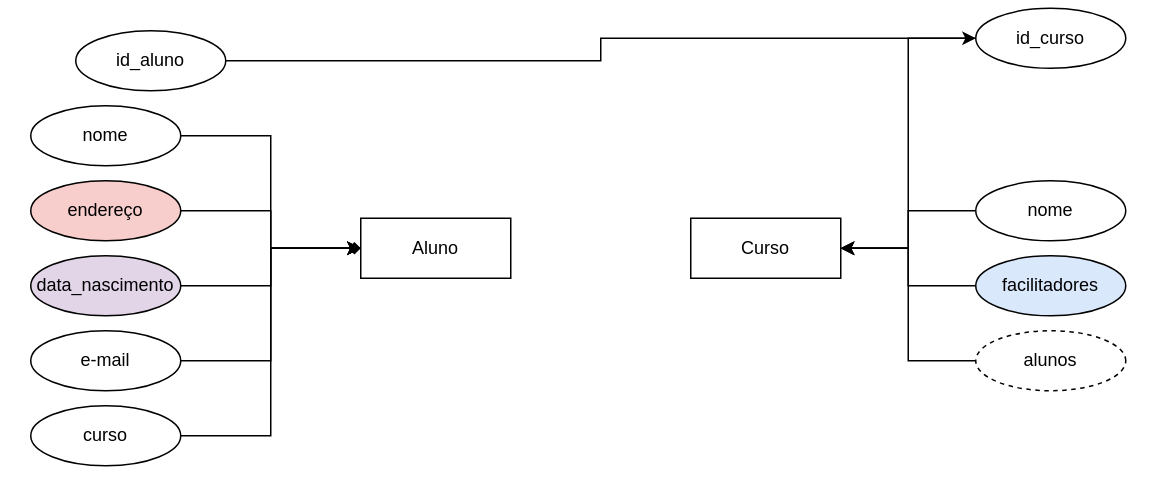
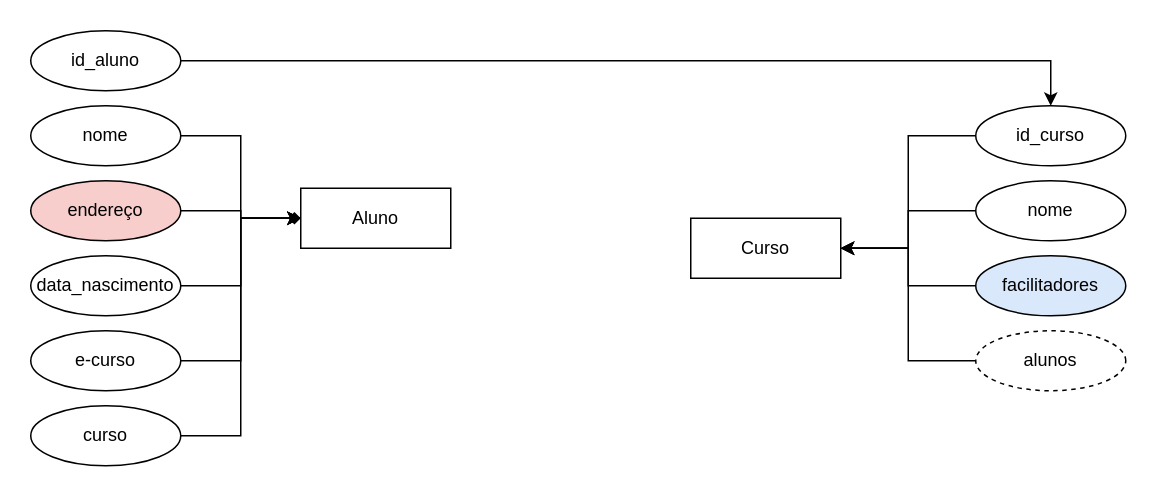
node "id_curso": moved (1051, 38) -> (1051, 136)
node "id_aluno": moved (151, 61) -> (106, 61)
node "Aluno": moved (436, 248) -> (376, 218)
node "data_nascimento": fillcolor #e1d5e7 -> #ffffff
node "e-mail": label "e-mail" -> "e-curso"
